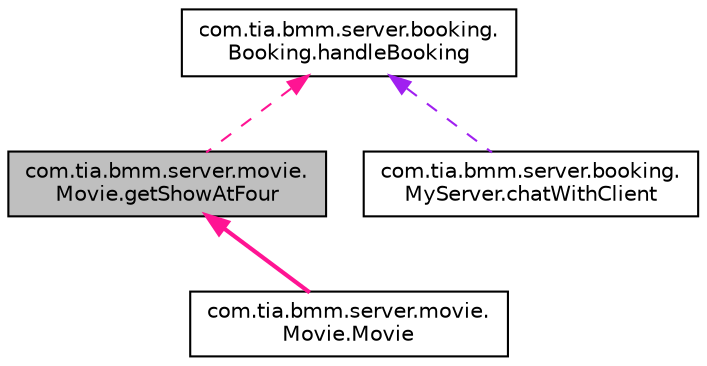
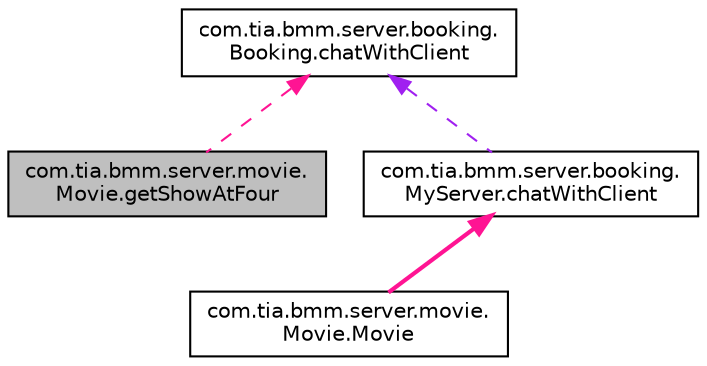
node "com.tia.bmm.server.booking. Booking.handleBooking": label "com.tia.bmm.server.booking. Booking.handleBooking" -> "com.tia.bmm.server.booking. Booking.chatWithClient"
edge "com.tia.bmm.server.movie. Movie.Movie" -> "com.tia.bmm.server.movie. Movie.getShowAtFour": now "com.tia.bmm.server.movie. Movie.Movie" -> "com.tia.bmm.server.booking. MyServer.chatWithClient"
